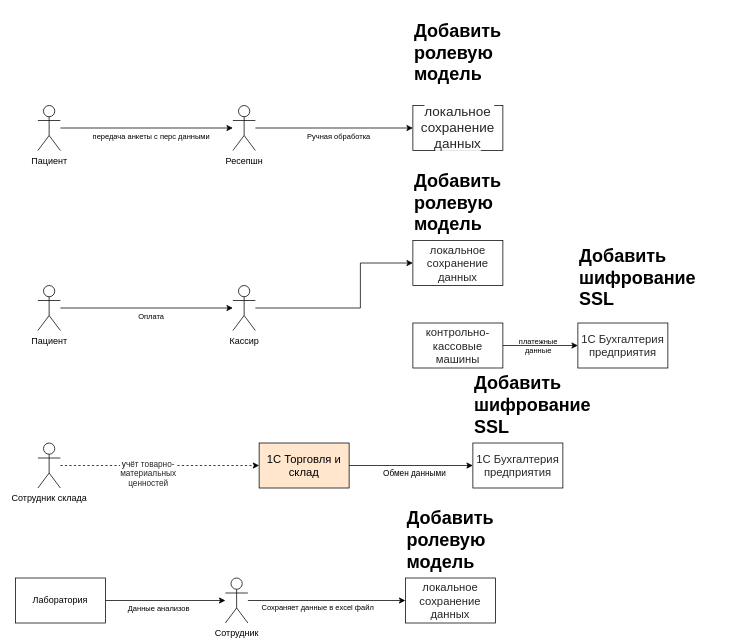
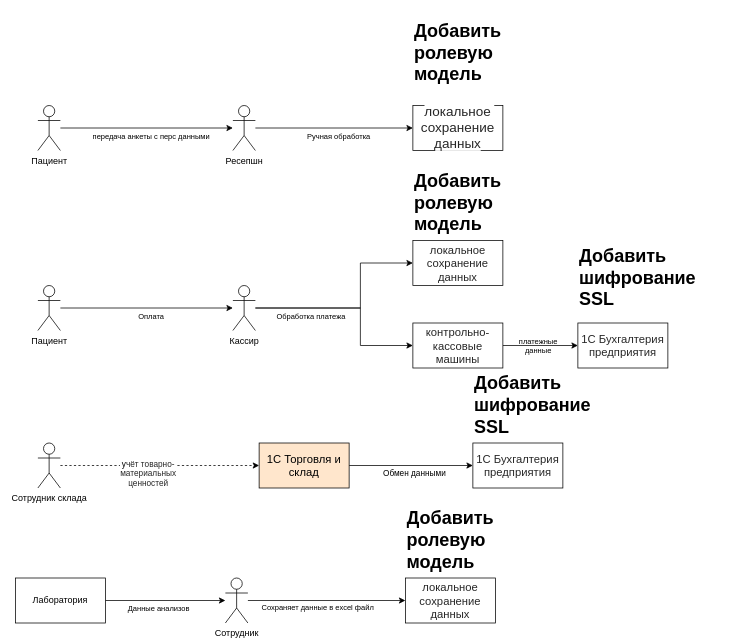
edge "Кассир" -> "контрольно-кассовые машины": added, label "Обработка платежа"
